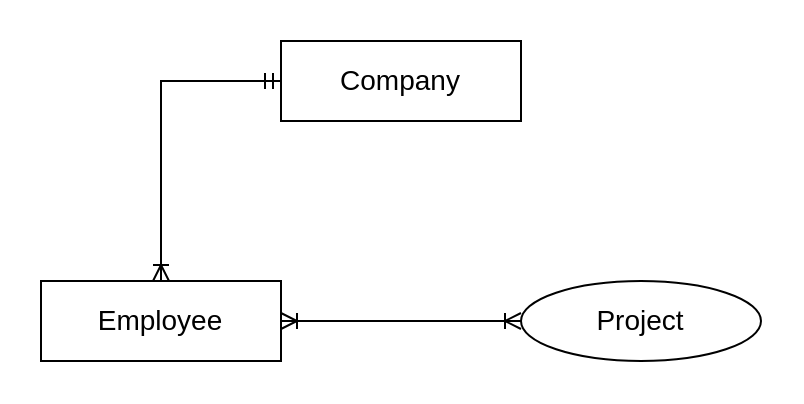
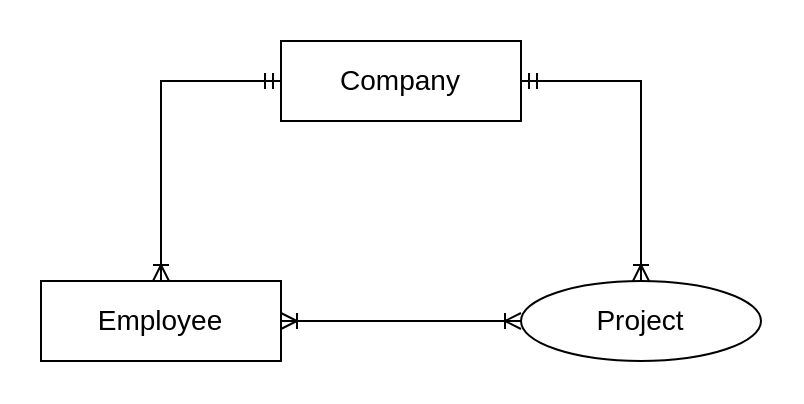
edge "Company" -- "Project": added
